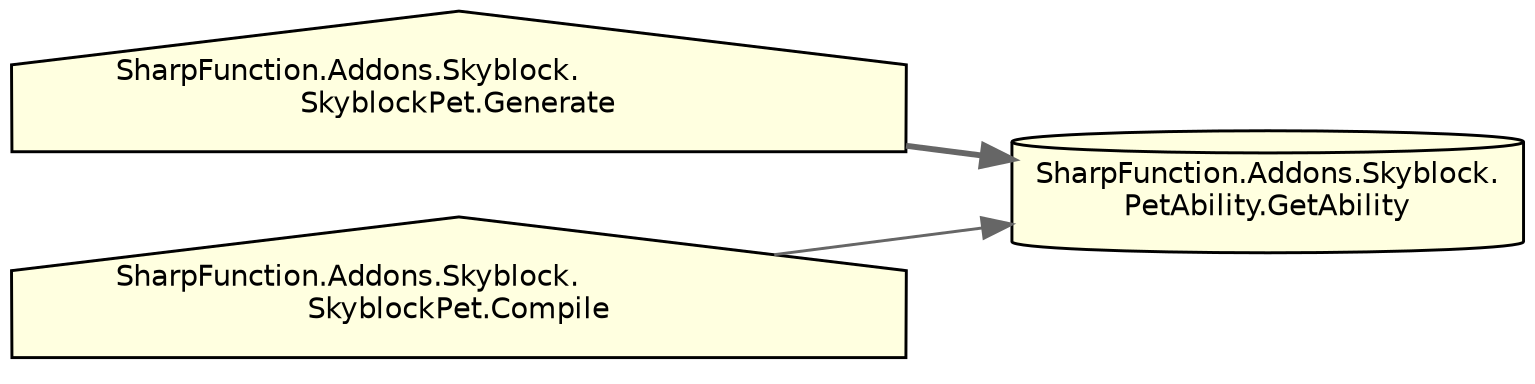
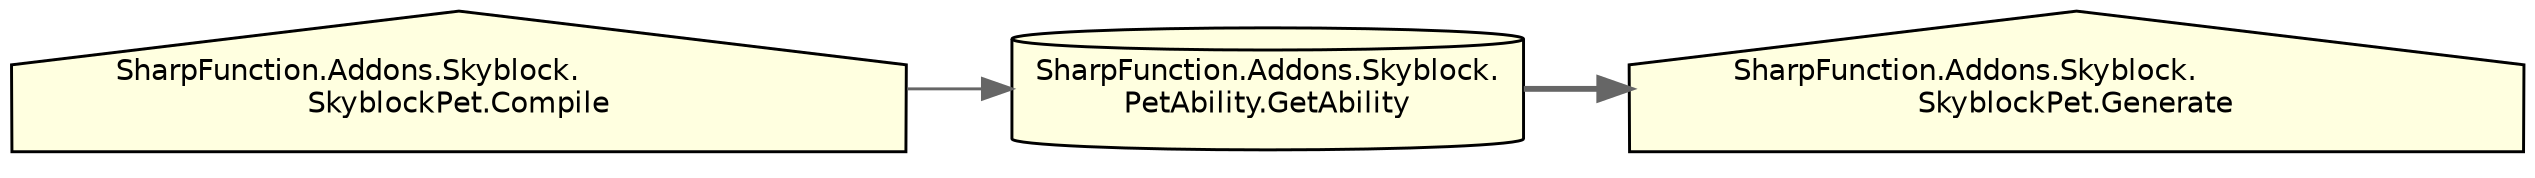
edge "SharpFunction.Addons.Skyblock. SkyblockPet.Generate" -> "SharpFunction.Addons.Skyblock. PetAbility.GetAbility": reversed
